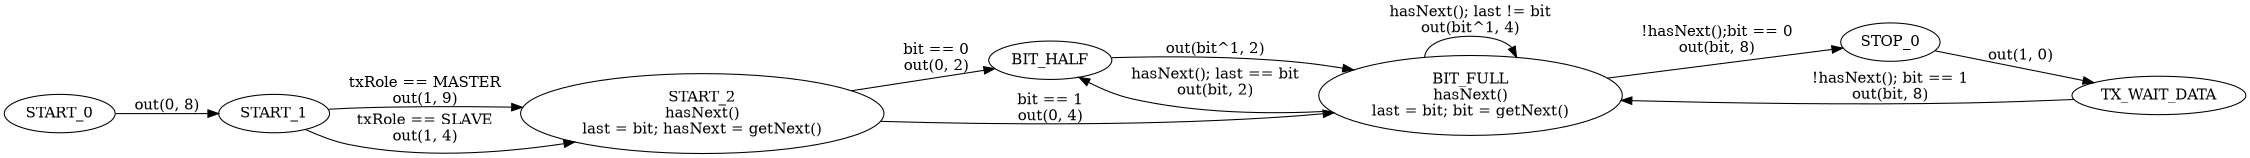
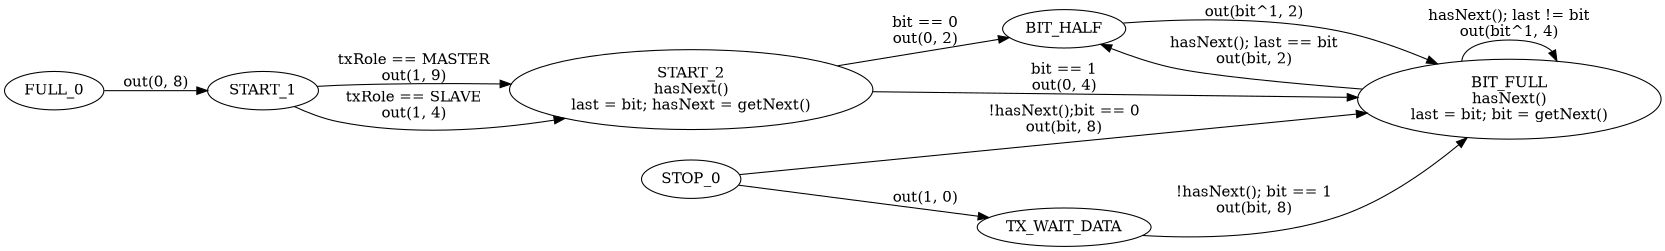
edge "BIT_FULL hasNext() last = bit; bit = getNext()" -> "STOP_0": reversed
node "START_0": label "START_0" -> "FULL_0"
